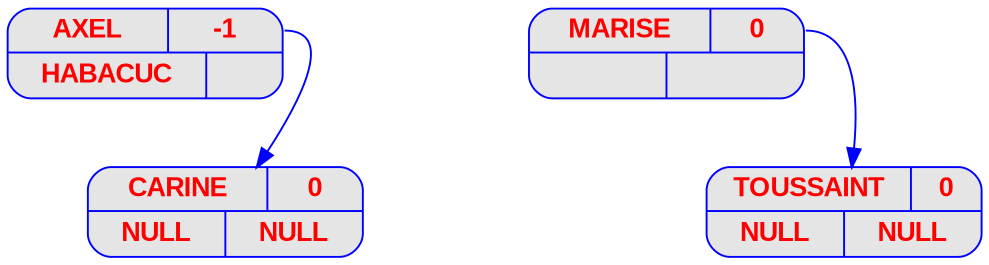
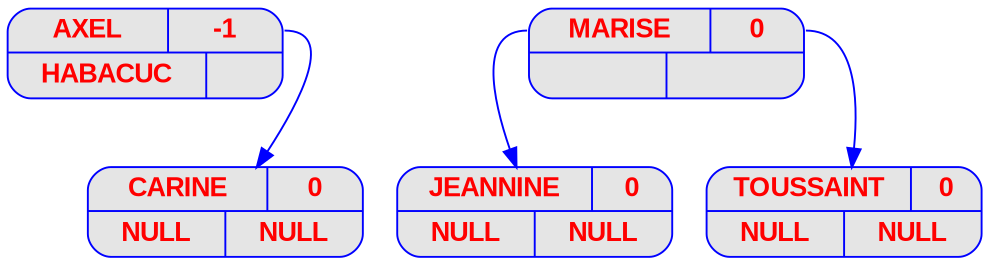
node "JEANNINE": added
